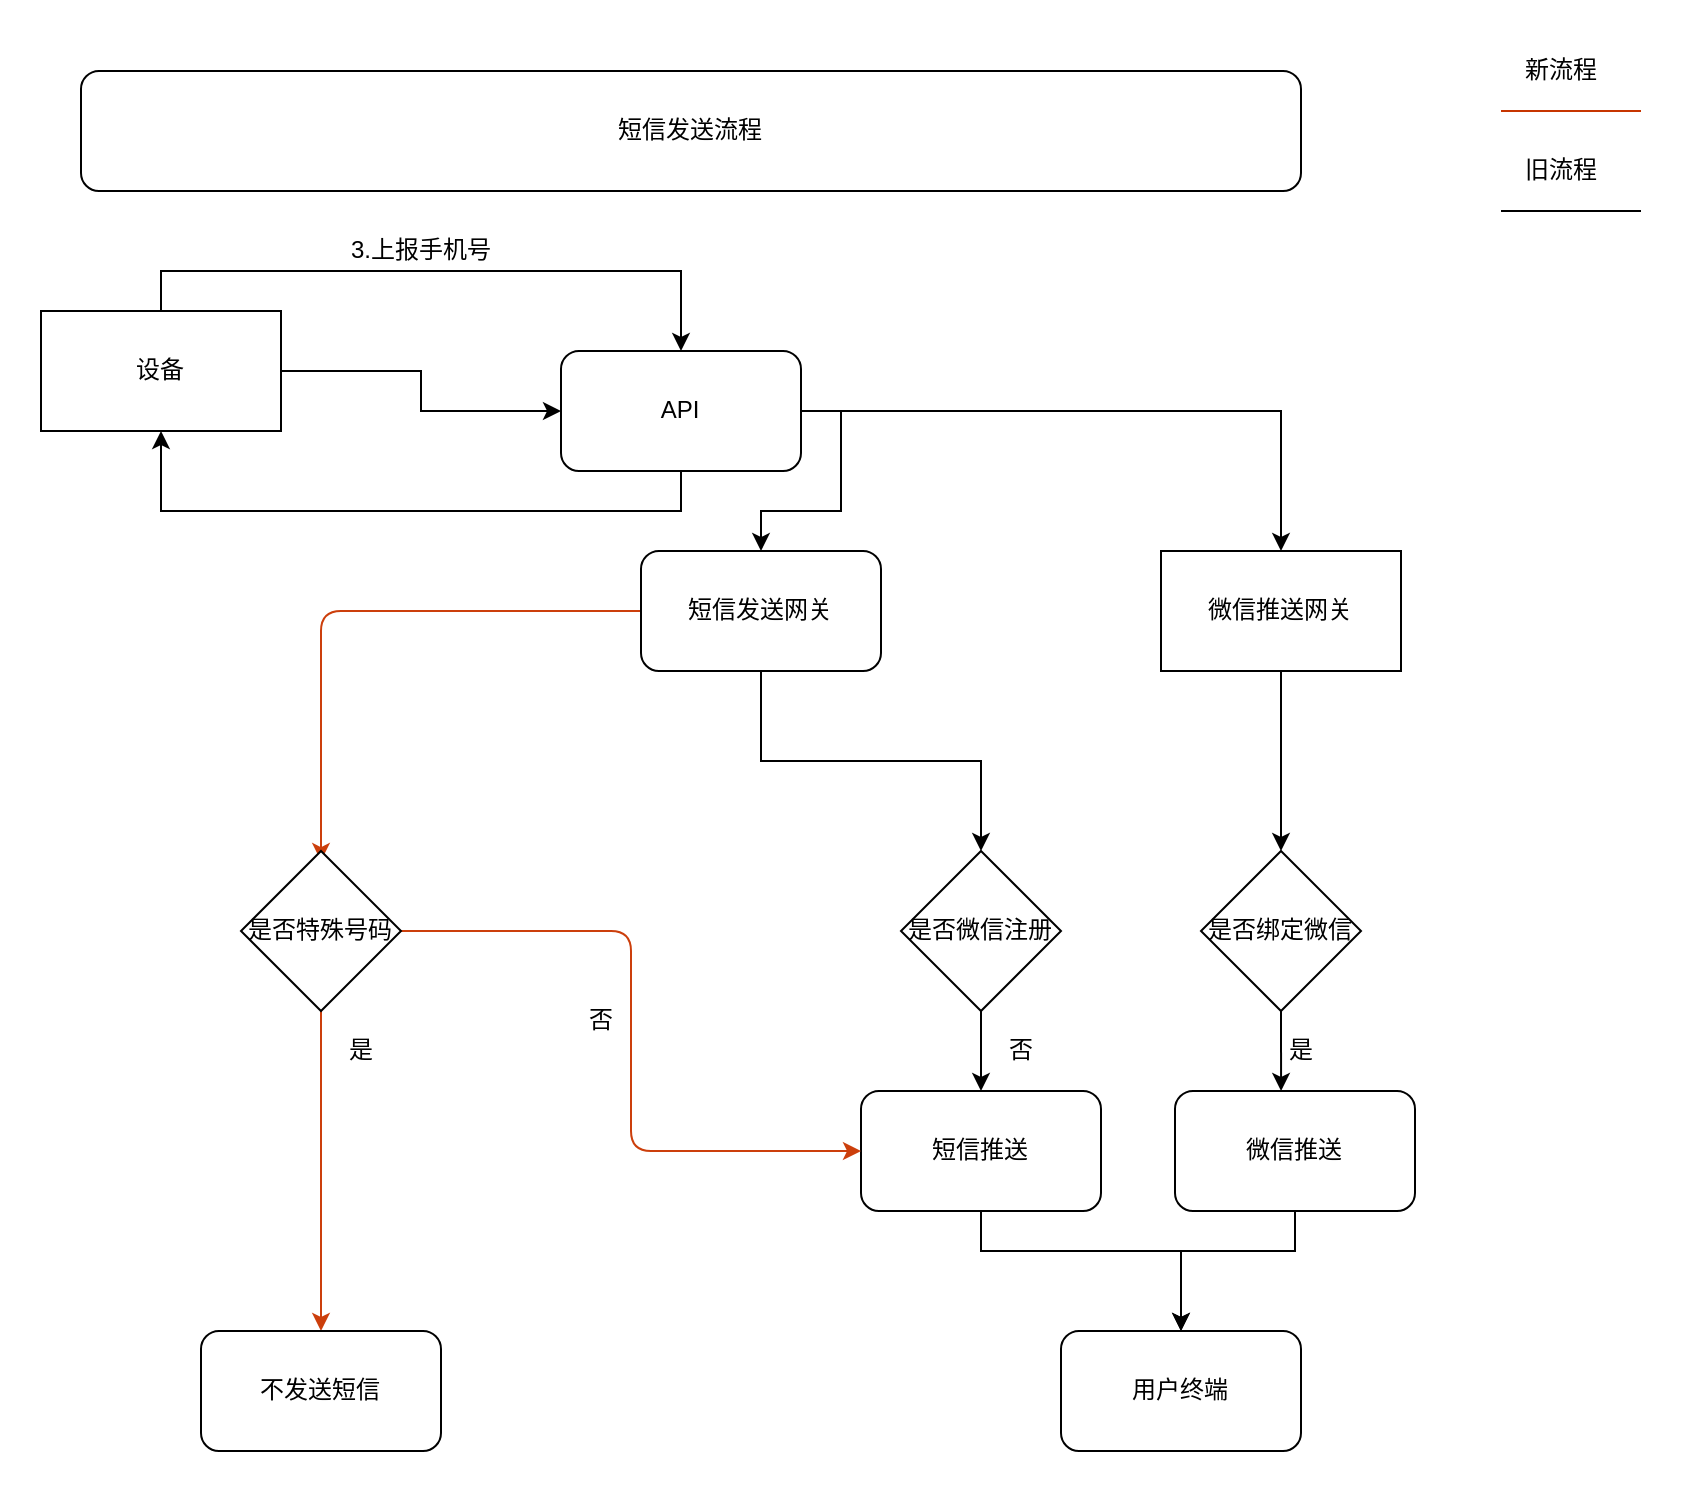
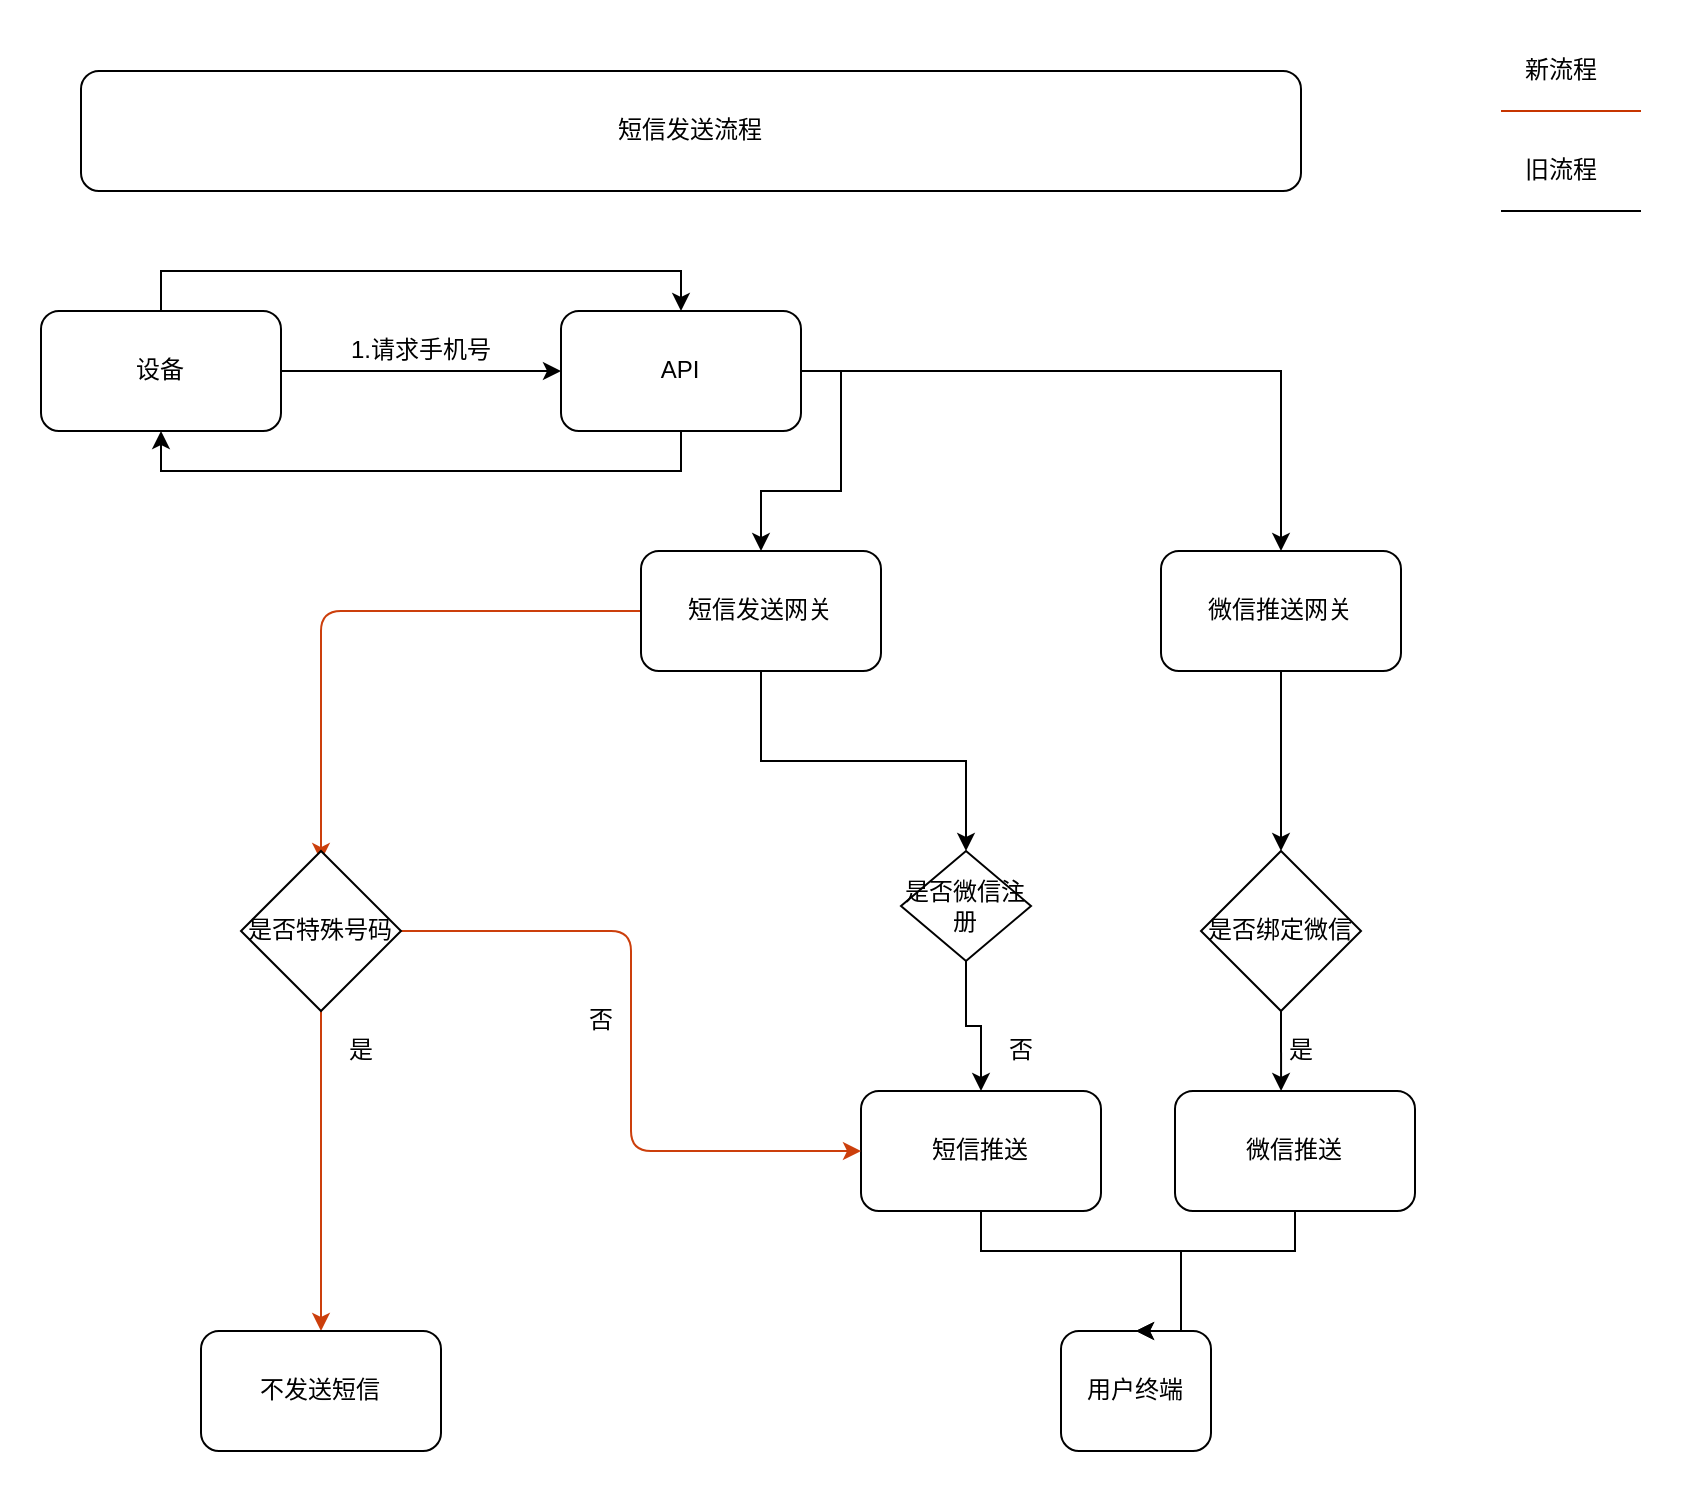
node "3.上报手机号": removed
node "1.请求手机号": added
node "设备": shape rectangle -> rounded rectangle
node "API": moved (681, 411) -> (681, 371)
node "微信推送网关": shape rectangle -> rounded rectangle
node "是否微信注册": size 160x160 -> 130x110
node "用户终端": size 240x120 -> 150x120
